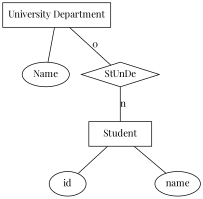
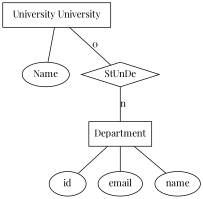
node "University Department": label "University Department" -> "University University"
node "Student": label "Student" -> "Department"
node "email": added
